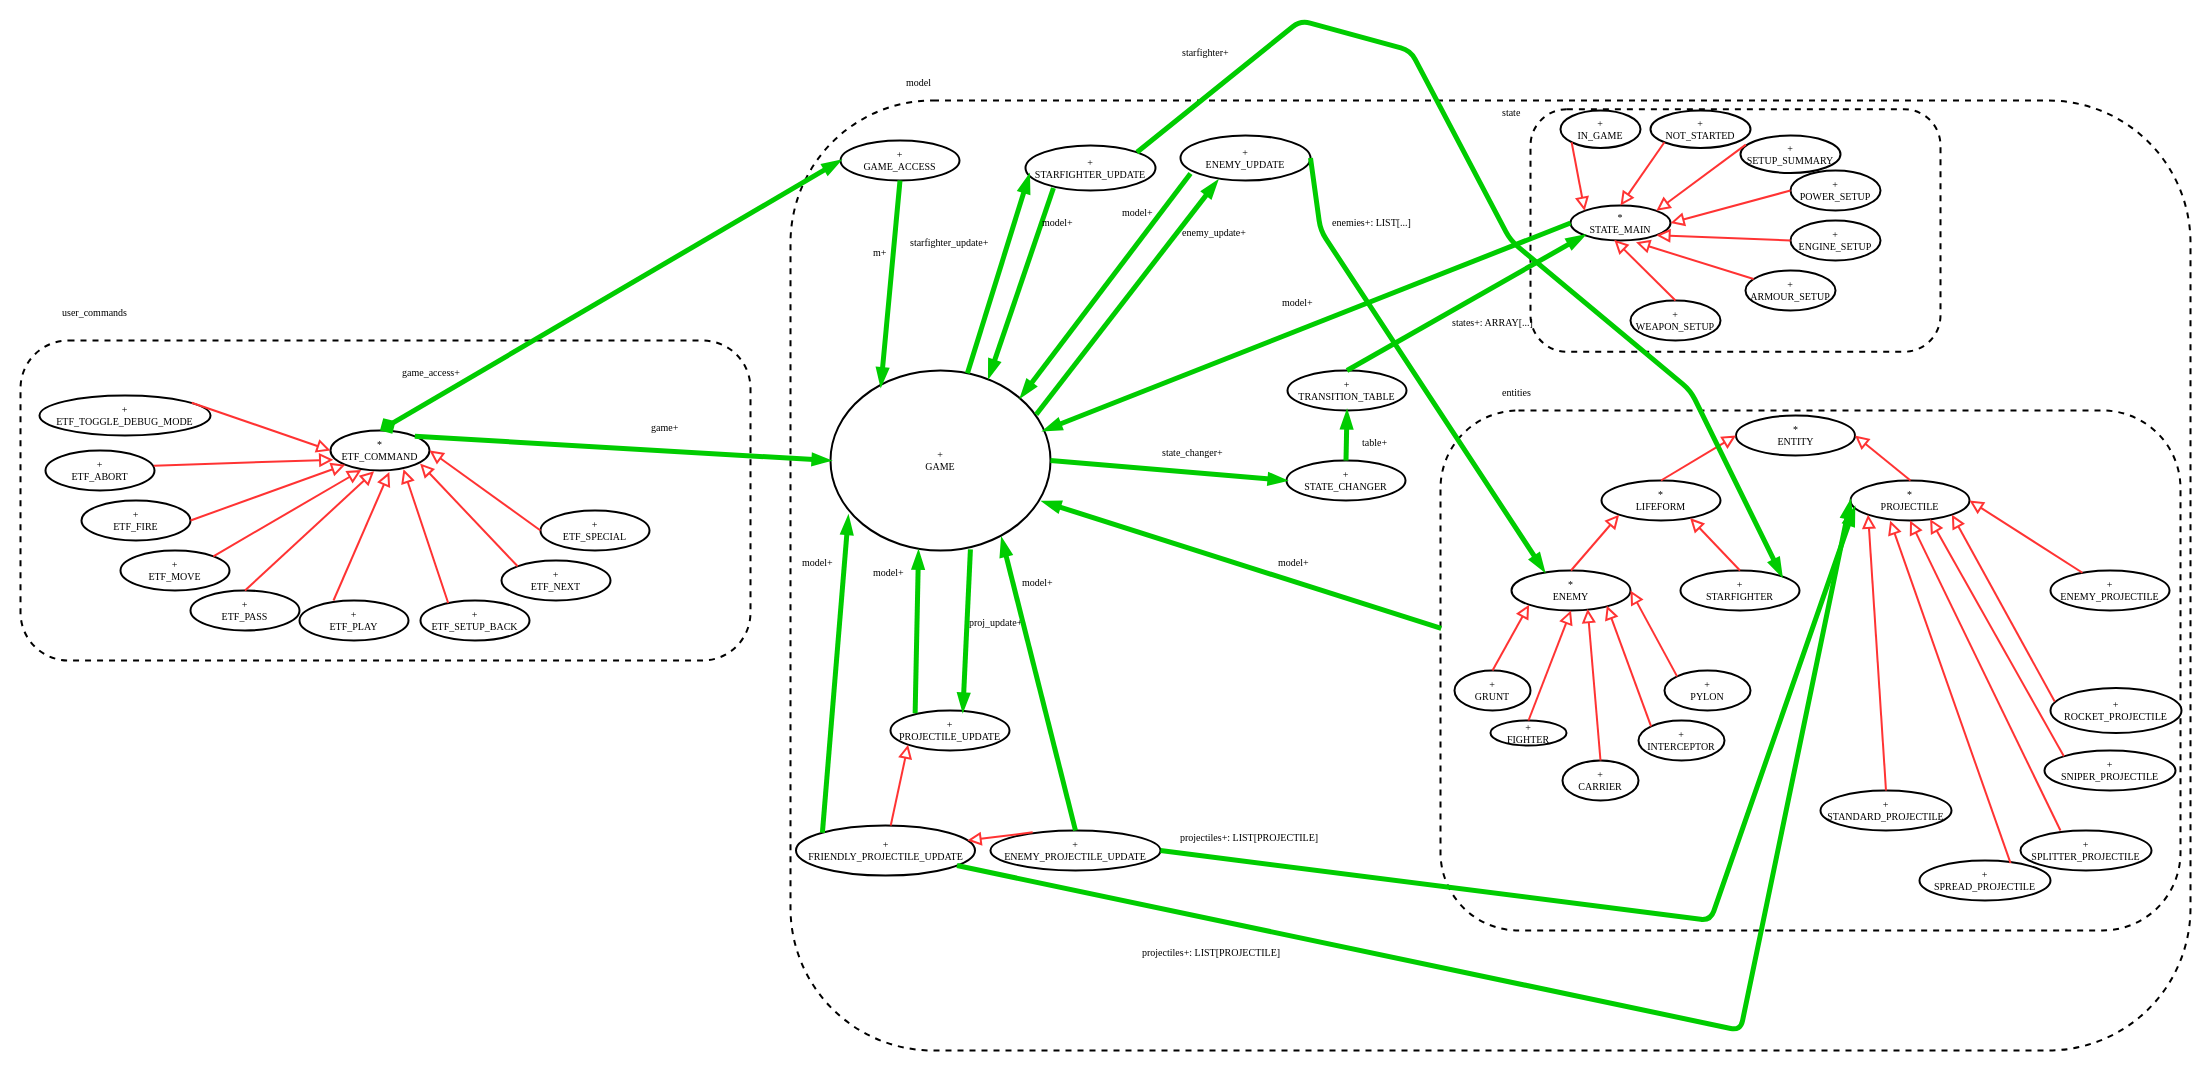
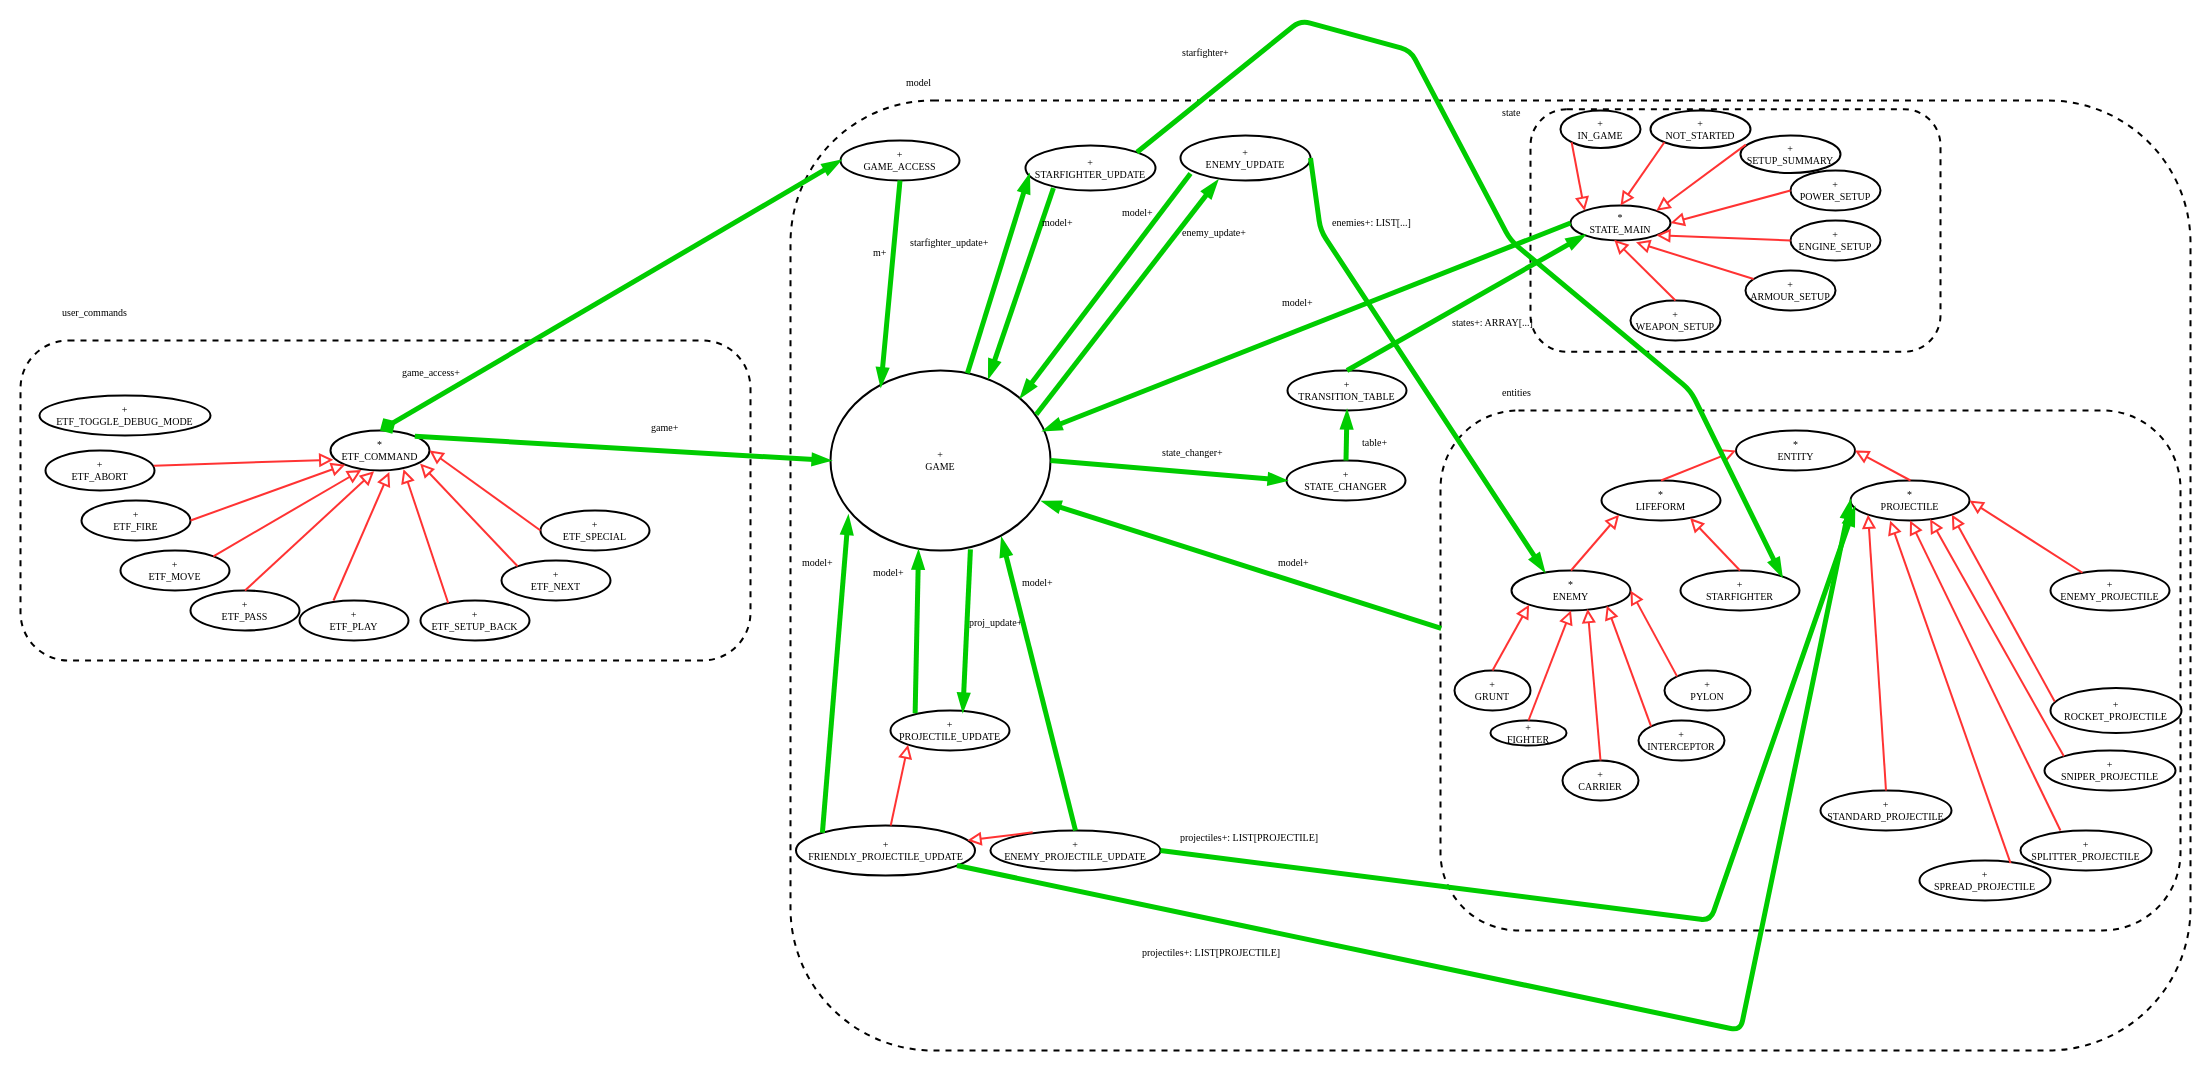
edge "+ ETF_TOGGLE_DEBUG_MODE" -> "* ETF_COMMAND": removed
node "* ENTITY": moved (1796, 436) -> (1796, 451)
